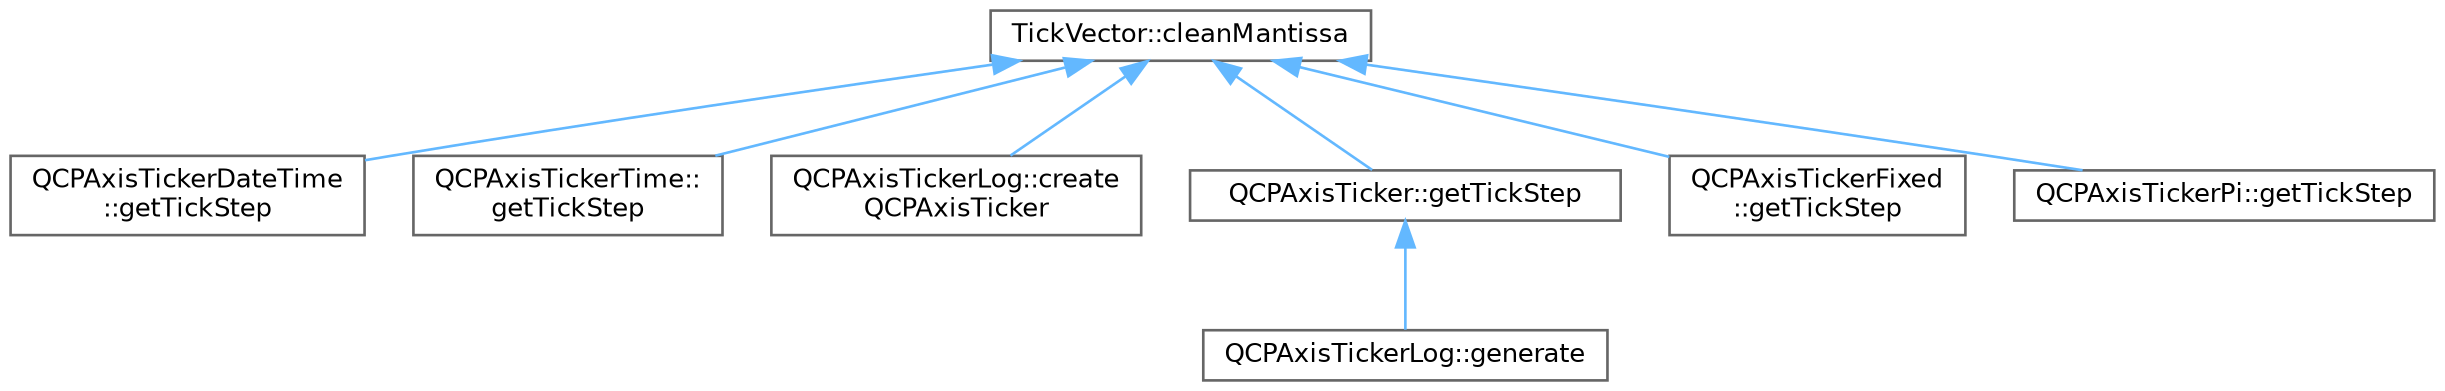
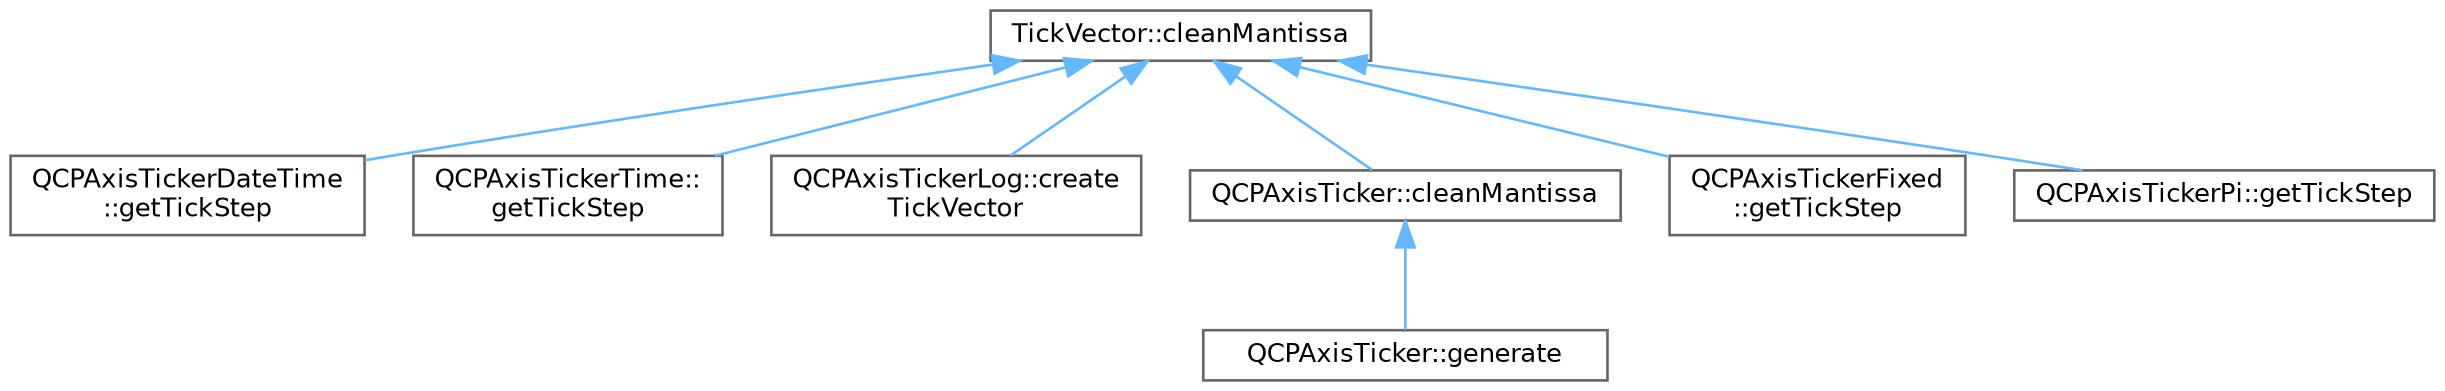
node "QCPAxisTickerLog::create QCPAxisTicker": label "QCPAxisTickerLog::create QCPAxisTicker" -> "QCPAxisTickerLog::create TickVector"
node "QCPAxisTicker::getTickStep": label "QCPAxisTicker::getTickStep" -> "QCPAxisTicker::cleanMantissa"
node "QCPAxisTickerLog::generate": label "QCPAxisTickerLog::generate" -> "QCPAxisTicker::generate"
